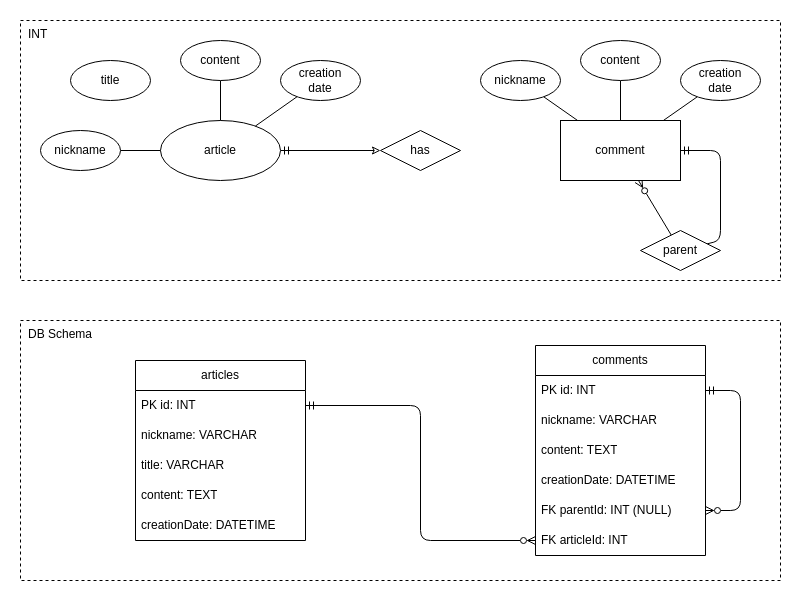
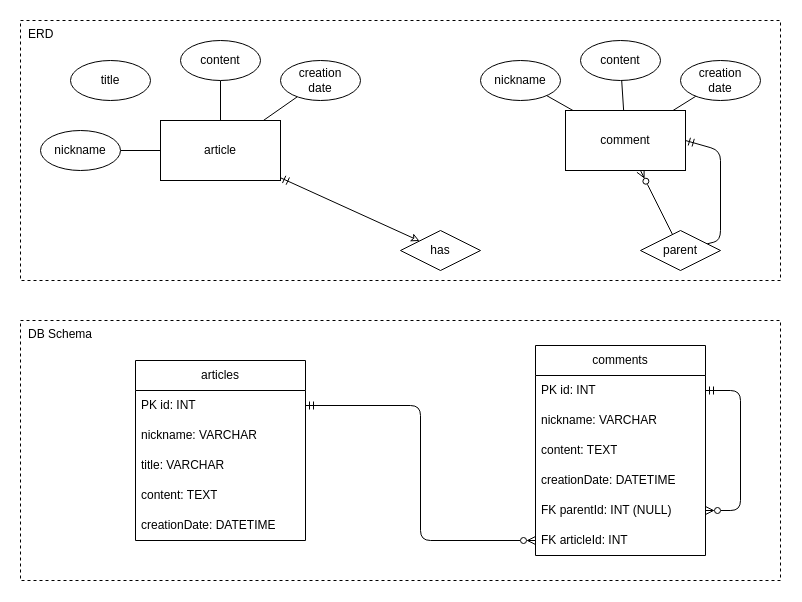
node "INT": label "INT" -> "ERD"
node "article": shape ellipse -> rectangle
node "has": moved (421, 151) -> (441, 251)
node "comment": moved (621, 151) -> (626, 141)
